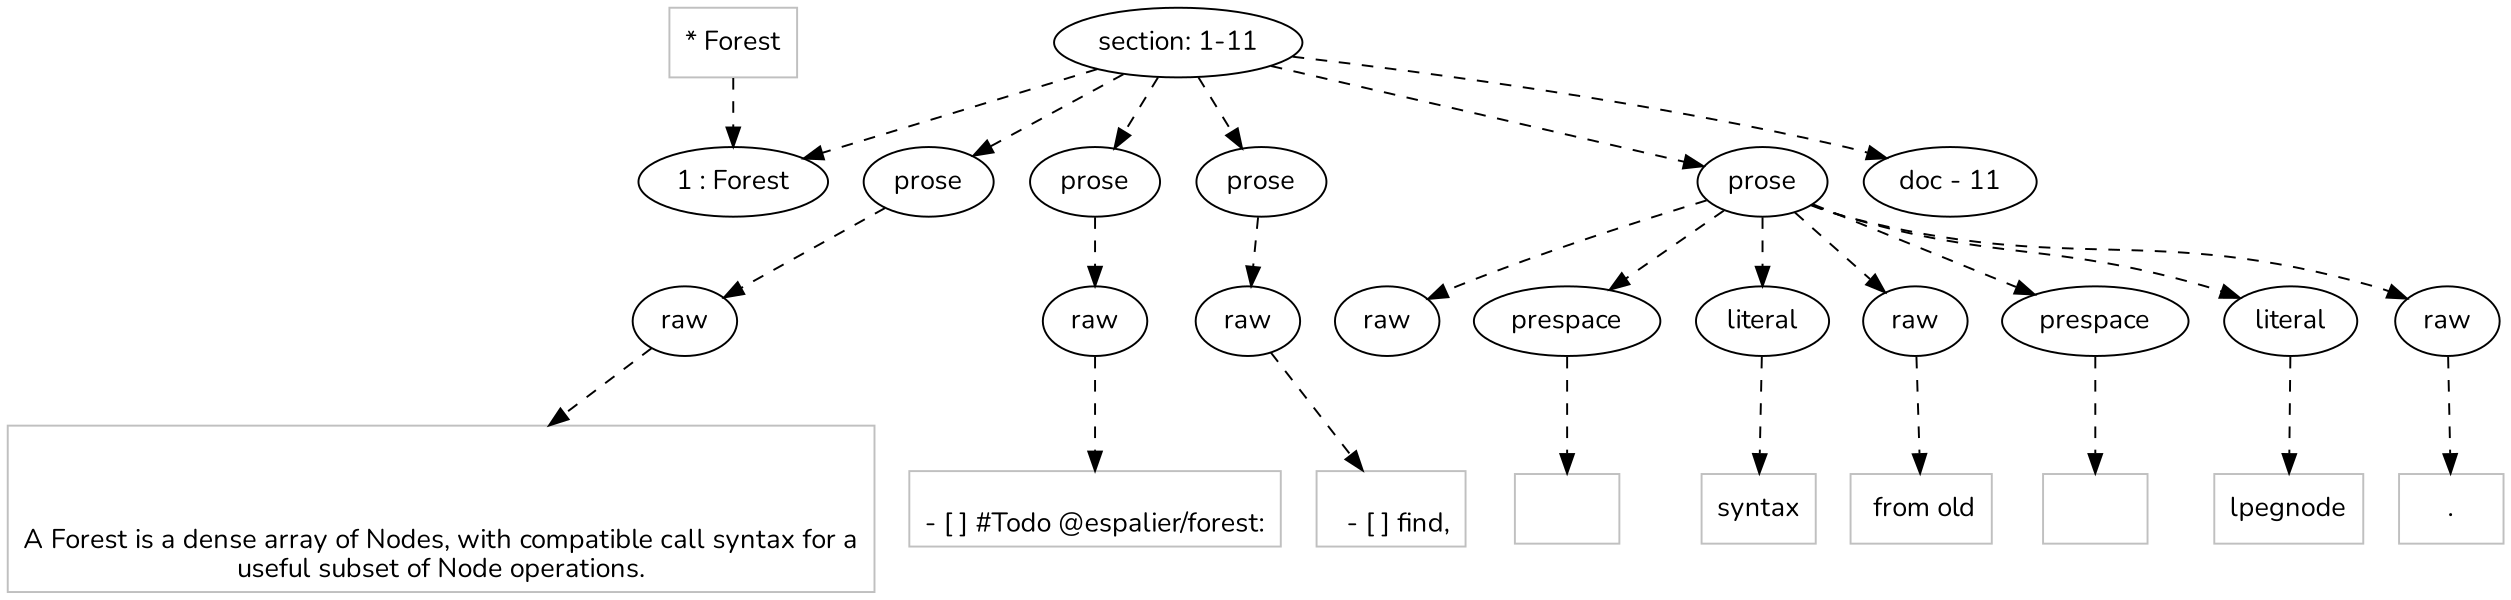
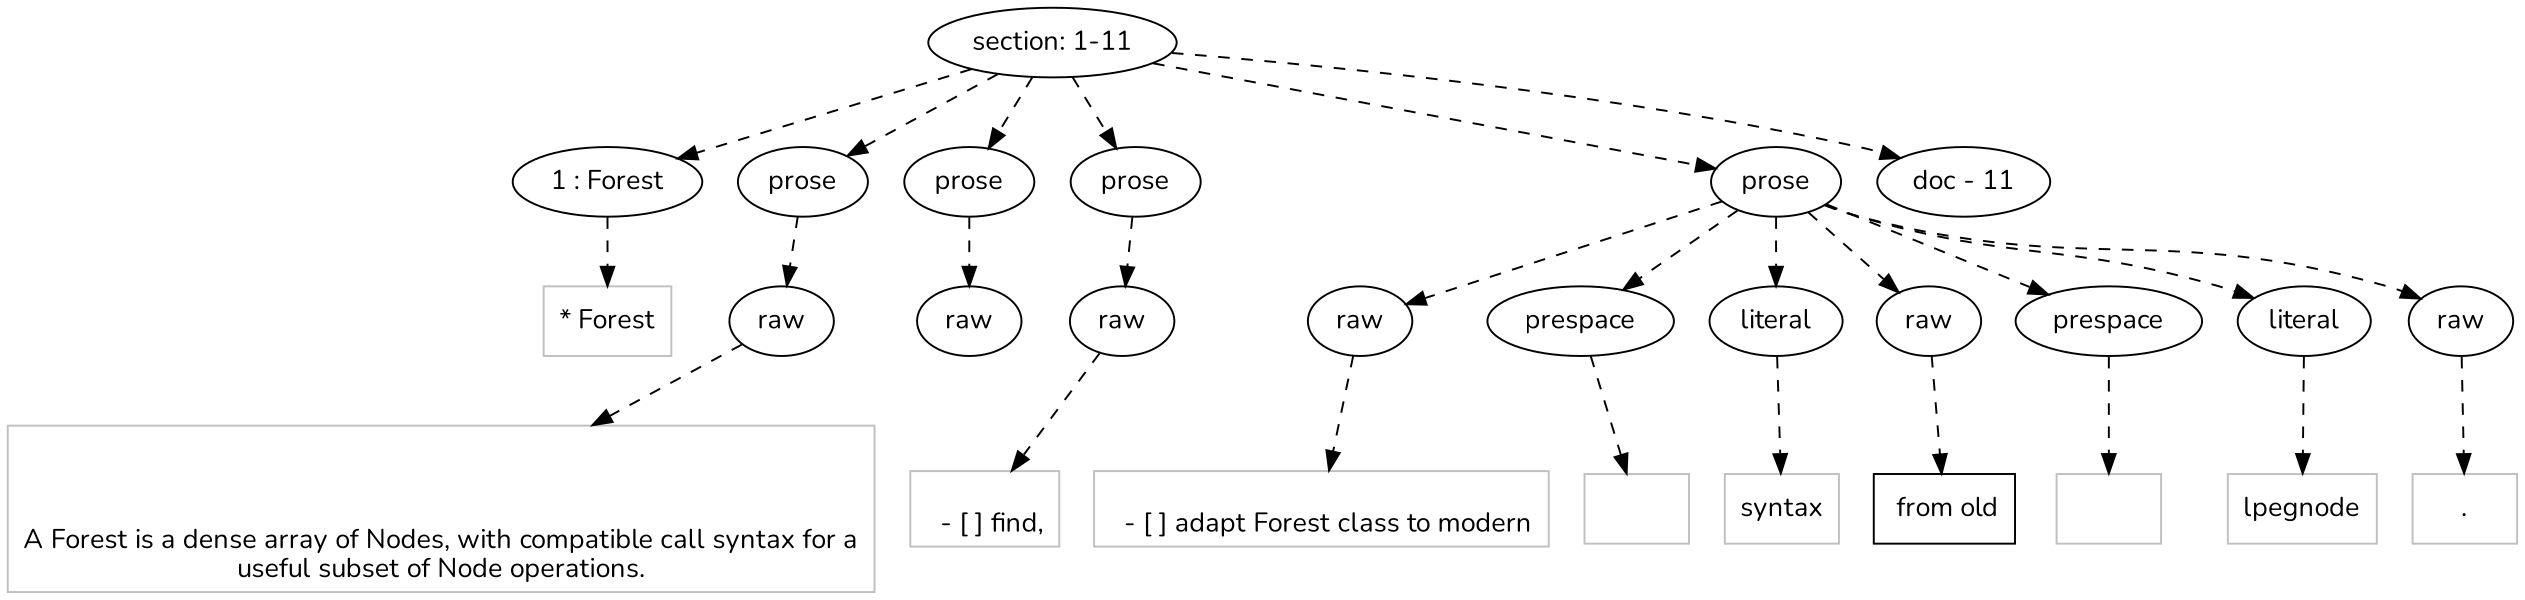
edge "* Forest" -> "1 : Forest": reversed
node "- [ ] #Todo @espalier/forest:": removed
node "- [ ] adapt Forest class to modern": added
node "from old": color Gray -> black
